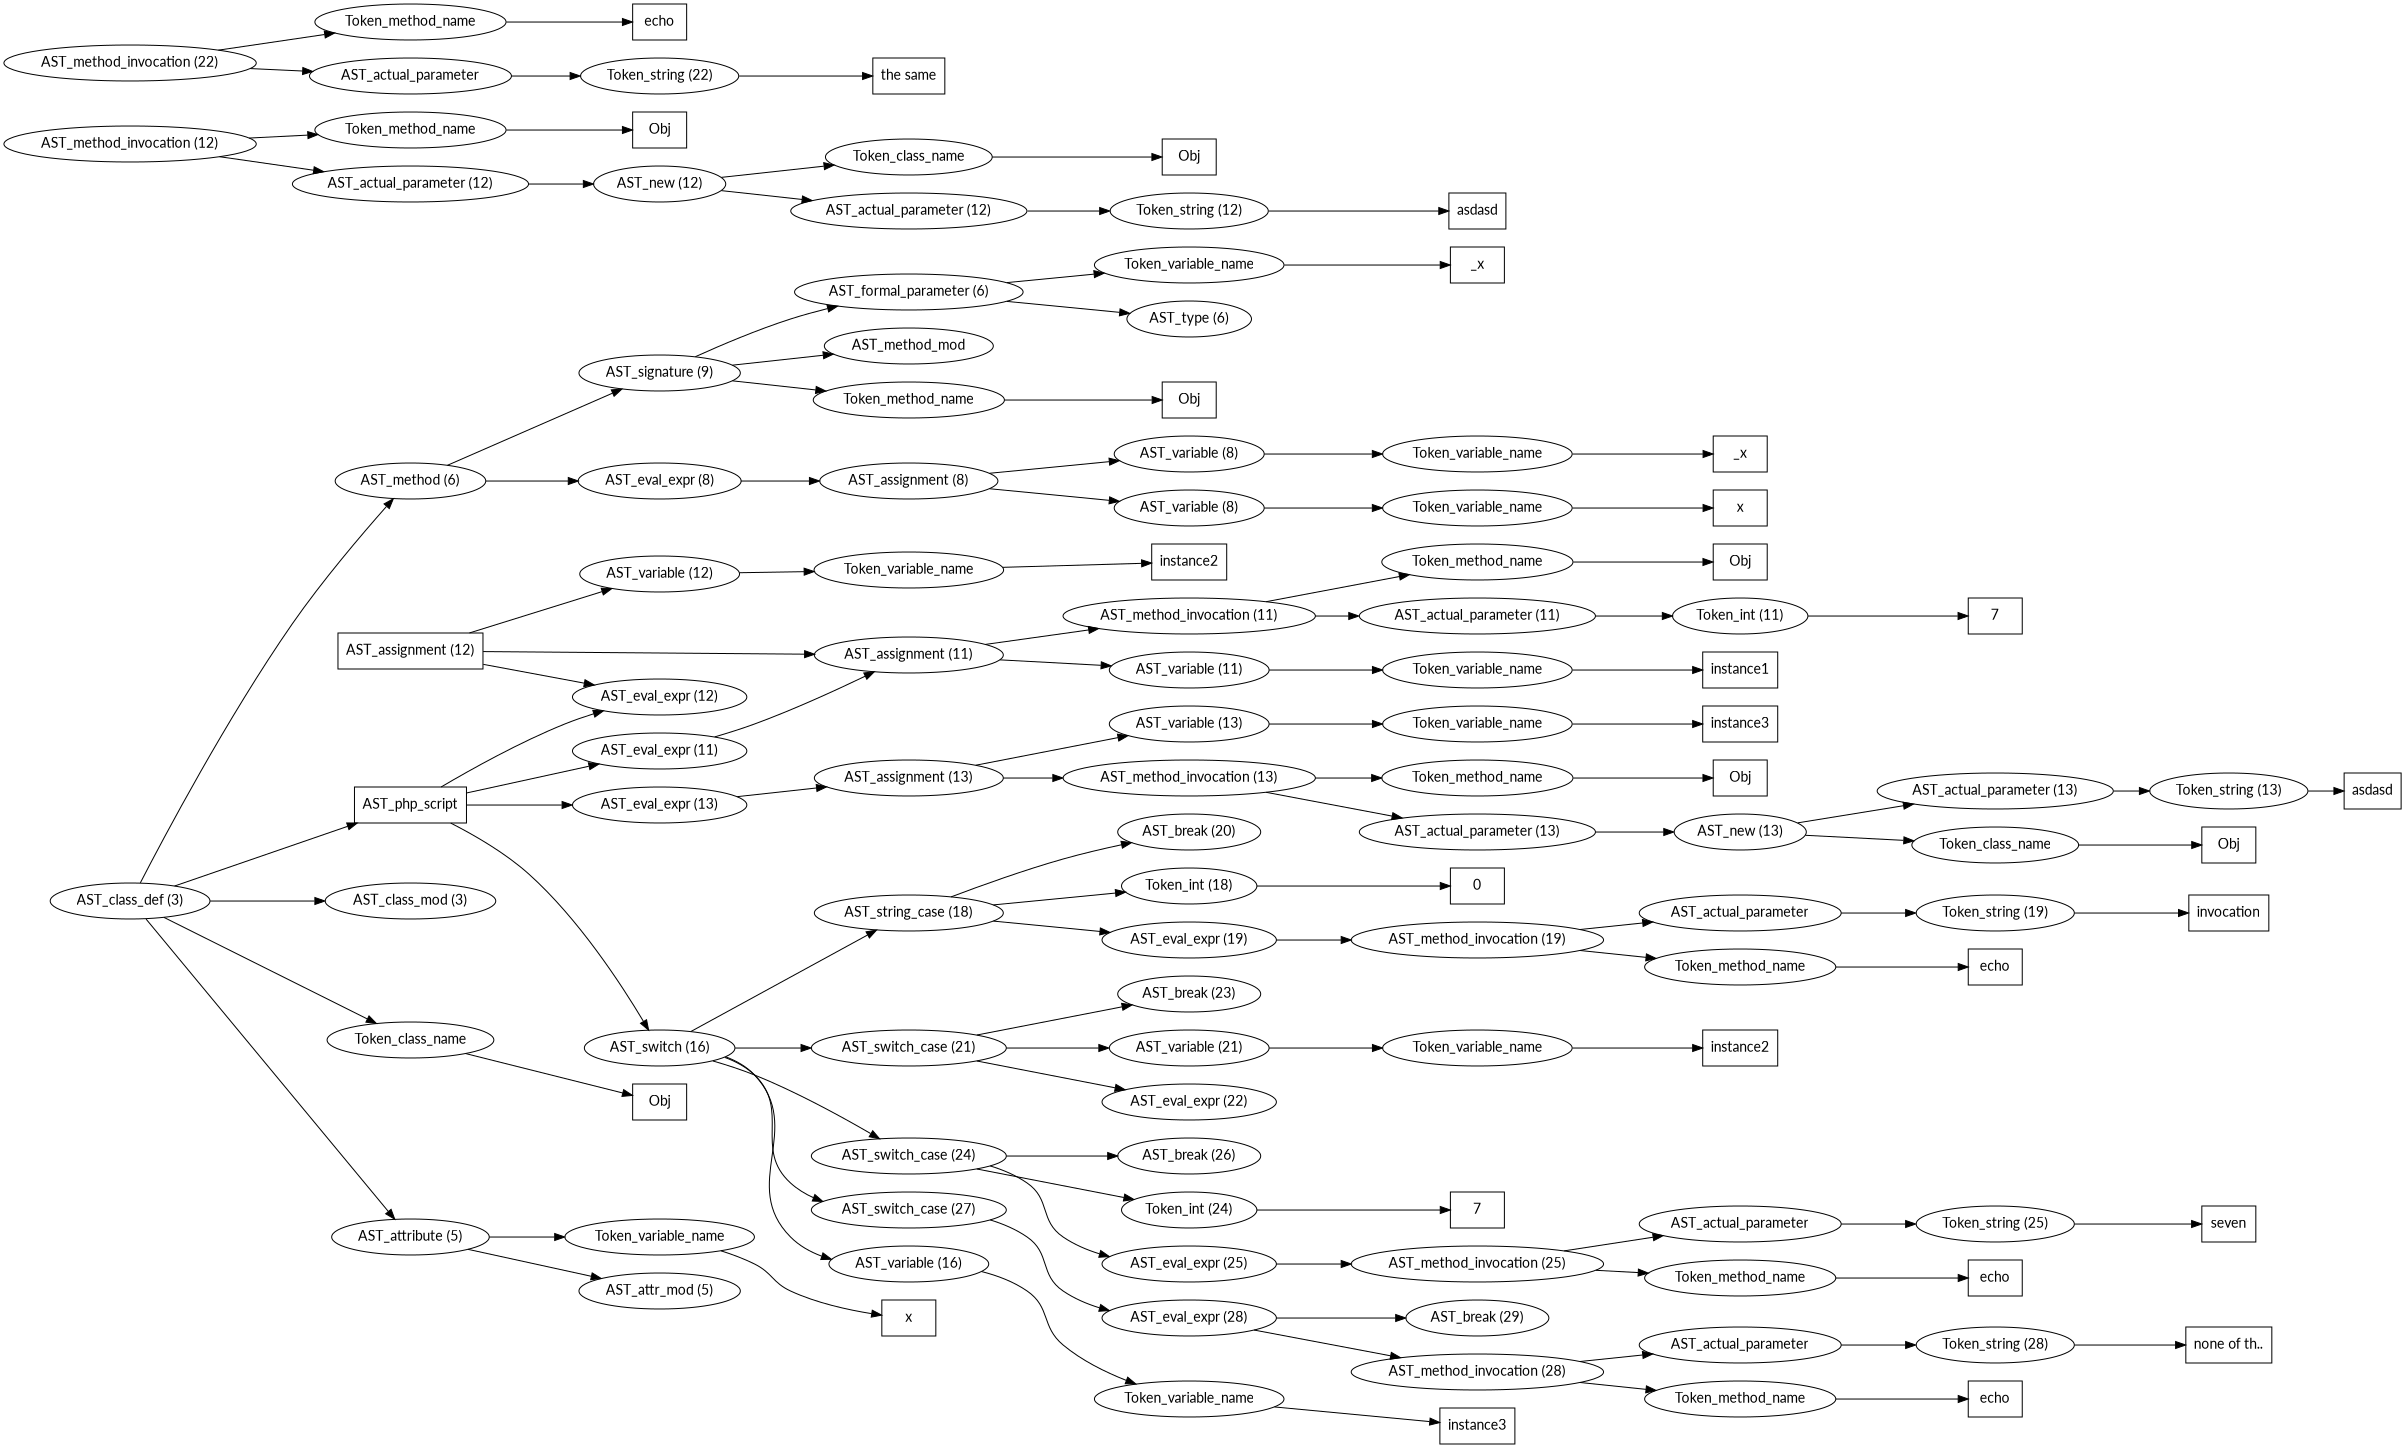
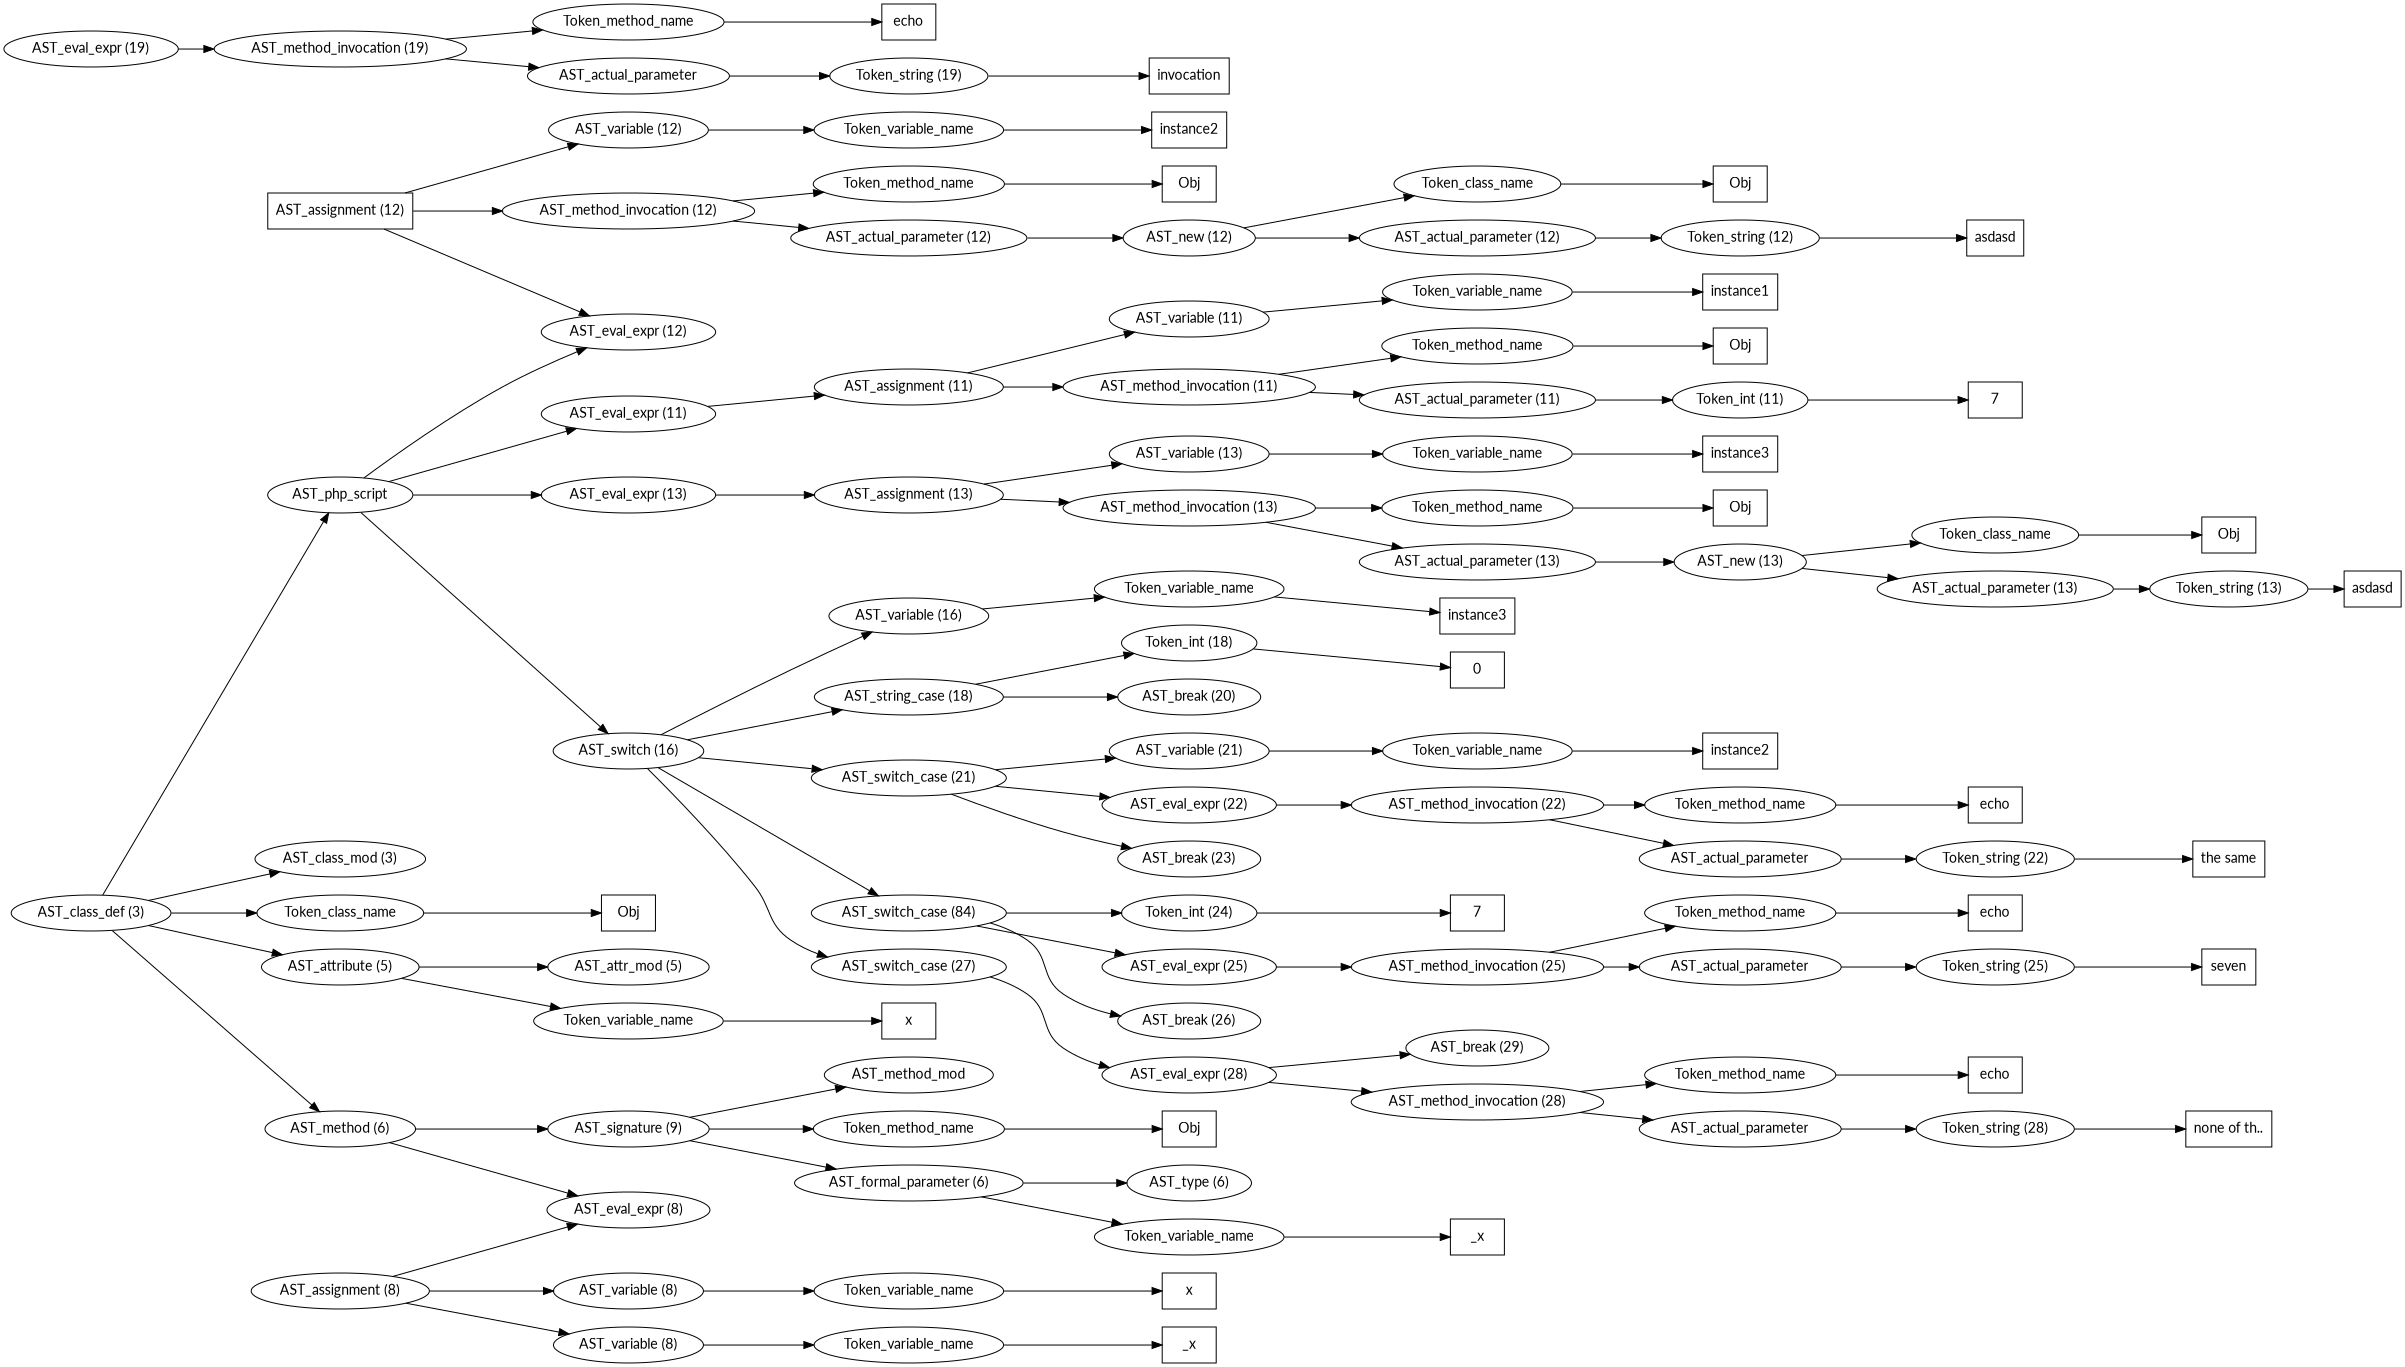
edge "AST_eval_expr (8)" -> "AST_assignment (8)": reversed
edge "AST_assignment (12)" -> "AST_assignment (11)": now "AST_assignment (12)" -> "AST_method_invocation (12)"
node "AST_php_script": shape box -> ellipse
edge "AST_eval_expr (22)" -> "AST_method_invocation (22)": added
edge "AST_string_case (18)" -> "AST_eval_expr (19)": removed
node "AST_switch_case (24)": label "AST_switch_case (24)" -> "AST_switch_case (84)"
